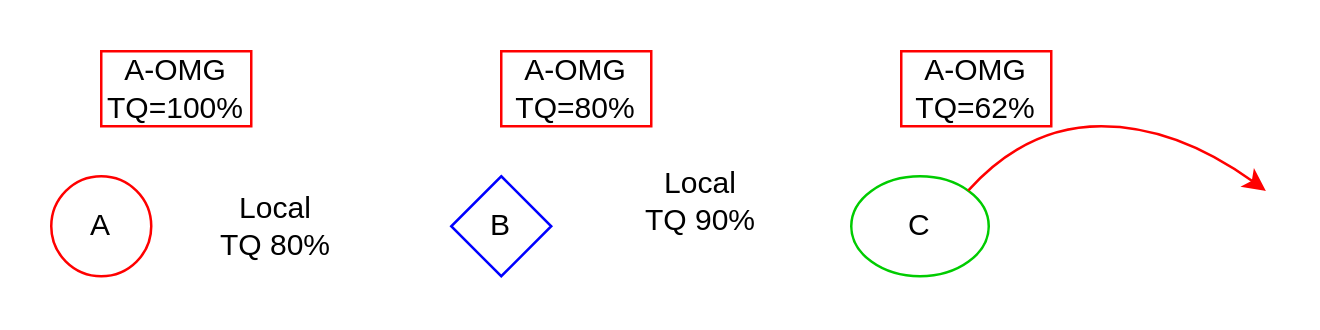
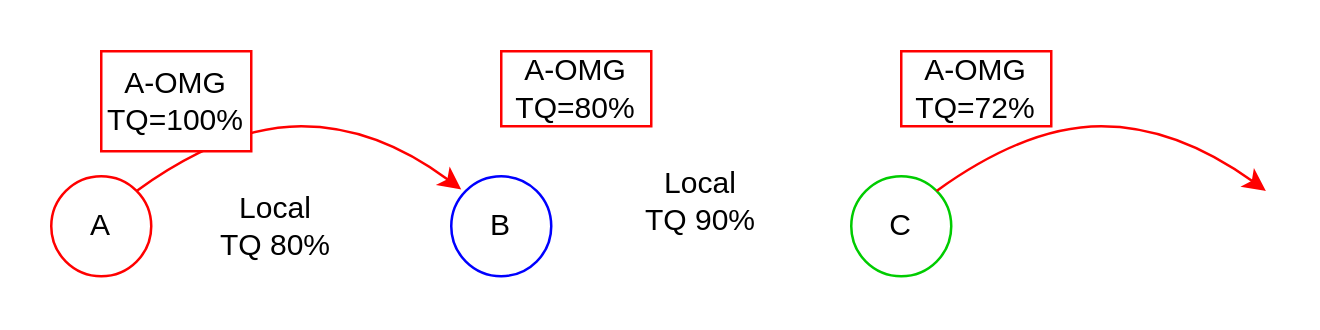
node "A-OMG TQ=100%": size 150x75 -> 150x100
node "A-OMG TQ=62%": label "A-OMG TQ=62%" -> "A-OMG TQ=72%"
edge "A" -> "B": added
node "B": shape diamond -> ellipse
node "C": size 138x100 -> 100x100
